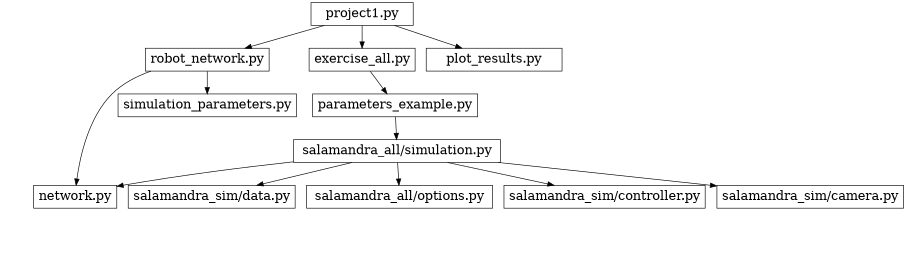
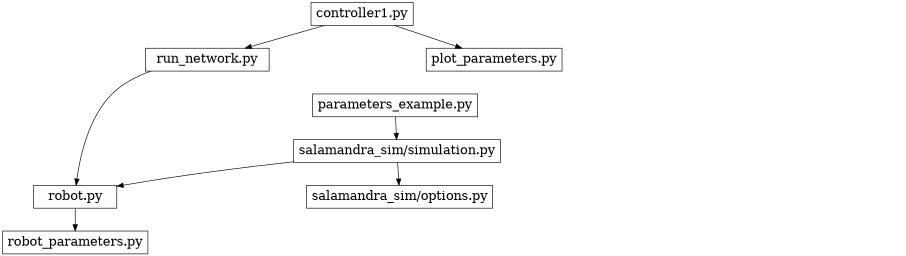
node "project1.py": label "project1.py" -> "controller1.py"
node "robot_network.py": label "robot_network.py" -> "run_network.py"
node "exercise_all.py": removed
node "plot_results.py": label "plot_results.py" -> "plot_parameters.py"
node "simulation_parameters.py": removed
node "salamandra_all/simulation.py": label "salamandra_all/simulation.py" -> "salamandra_sim/simulation.py"
node "network.py": label "network.py" -> "robot.py"
node "salamandra_sim/data.py": removed
node "salamandra_all/options.py": label "salamandra_all/options.py" -> "salamandra_sim/options.py"
node "salamandra_sim/controller.py": removed
node "salamandra_sim/camera.py": removed
node "robot_parameters.py": added
